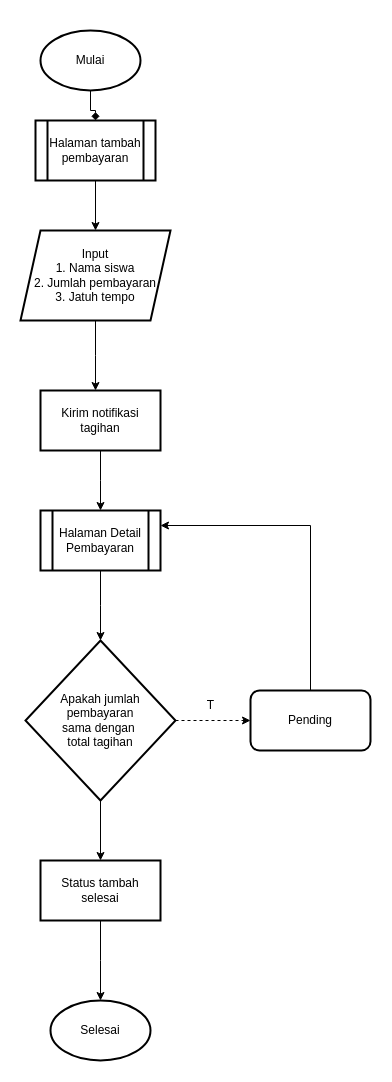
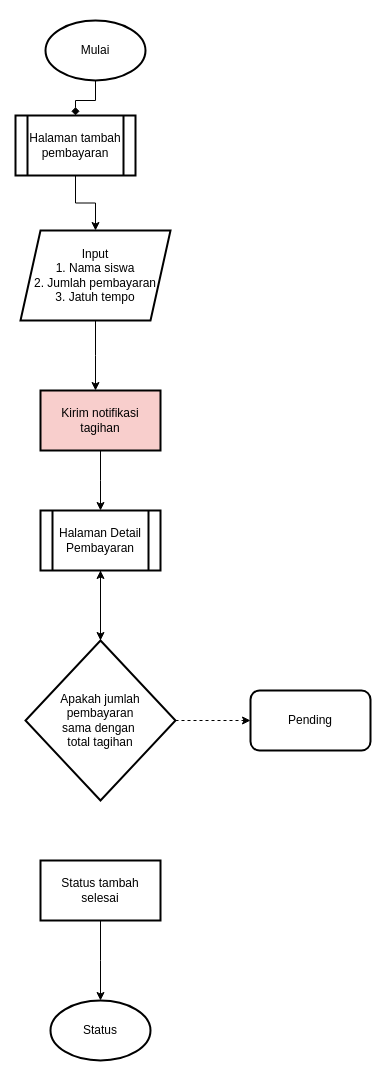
node "Mulai": moved (91, 61) -> (96, 51)
node "Halaman tambah pembayaran": moved (96, 151) -> (76, 146)
node "Kirim notifikasi tagihan": fillcolor #ffffff -> #f8cecc
edge "Pending" -> "Halaman Detail Pembayaran": removed
node "T": removed
edge "Apakah jumlah pembayaran sama dengan total tagihan" -> "Status tambah selesai": now "Apakah jumlah pembayaran sama dengan total tagihan" -> "Halaman Detail Pembayaran"
node "Selesai": label "Selesai" -> "Status"
